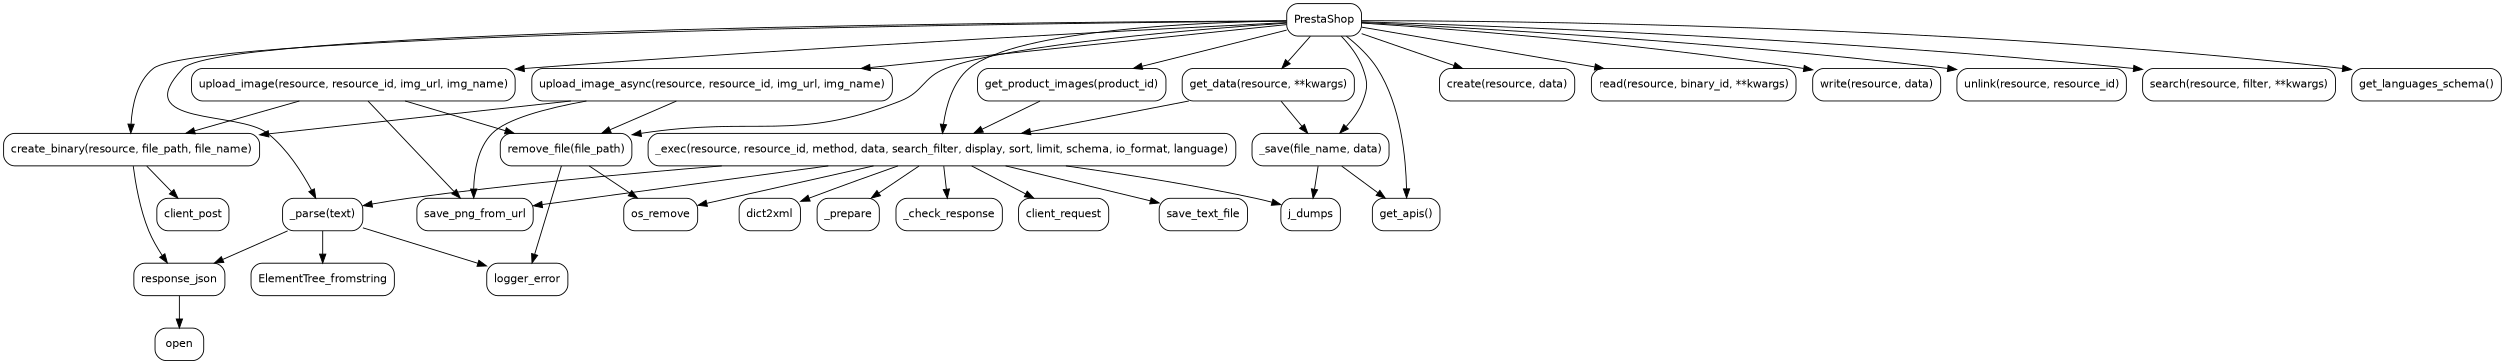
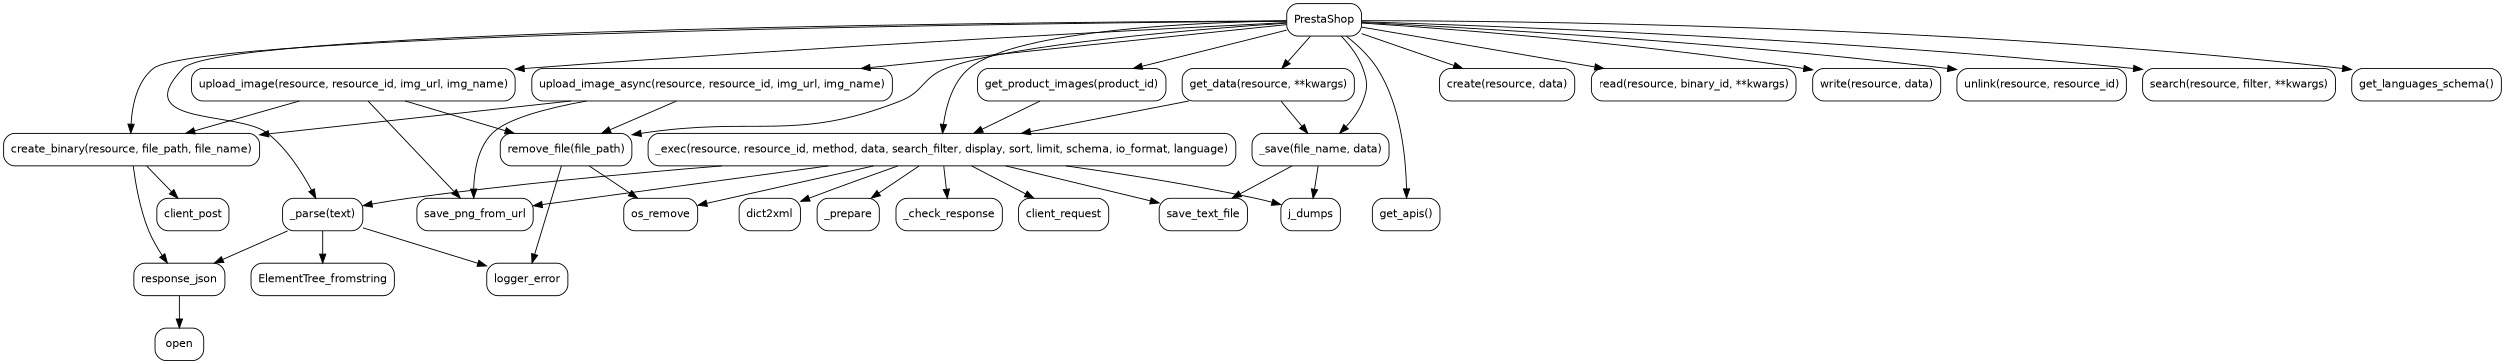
edge "_save(file_name, data)" -> "get_apis()": now "_save(file_name, data)" -> "save_text_file"
